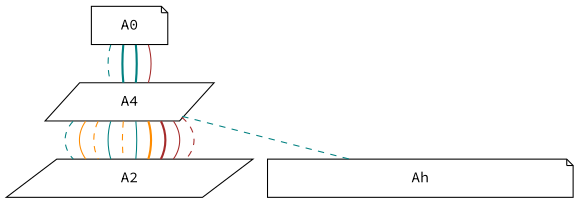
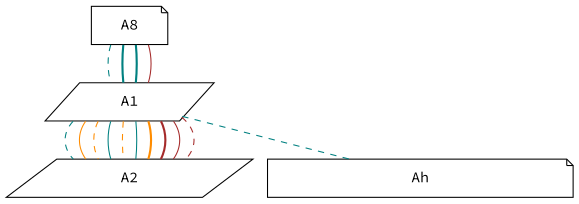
node "A0": label "A0" -> "A8"
node "A4": label "A4" -> "A1"
